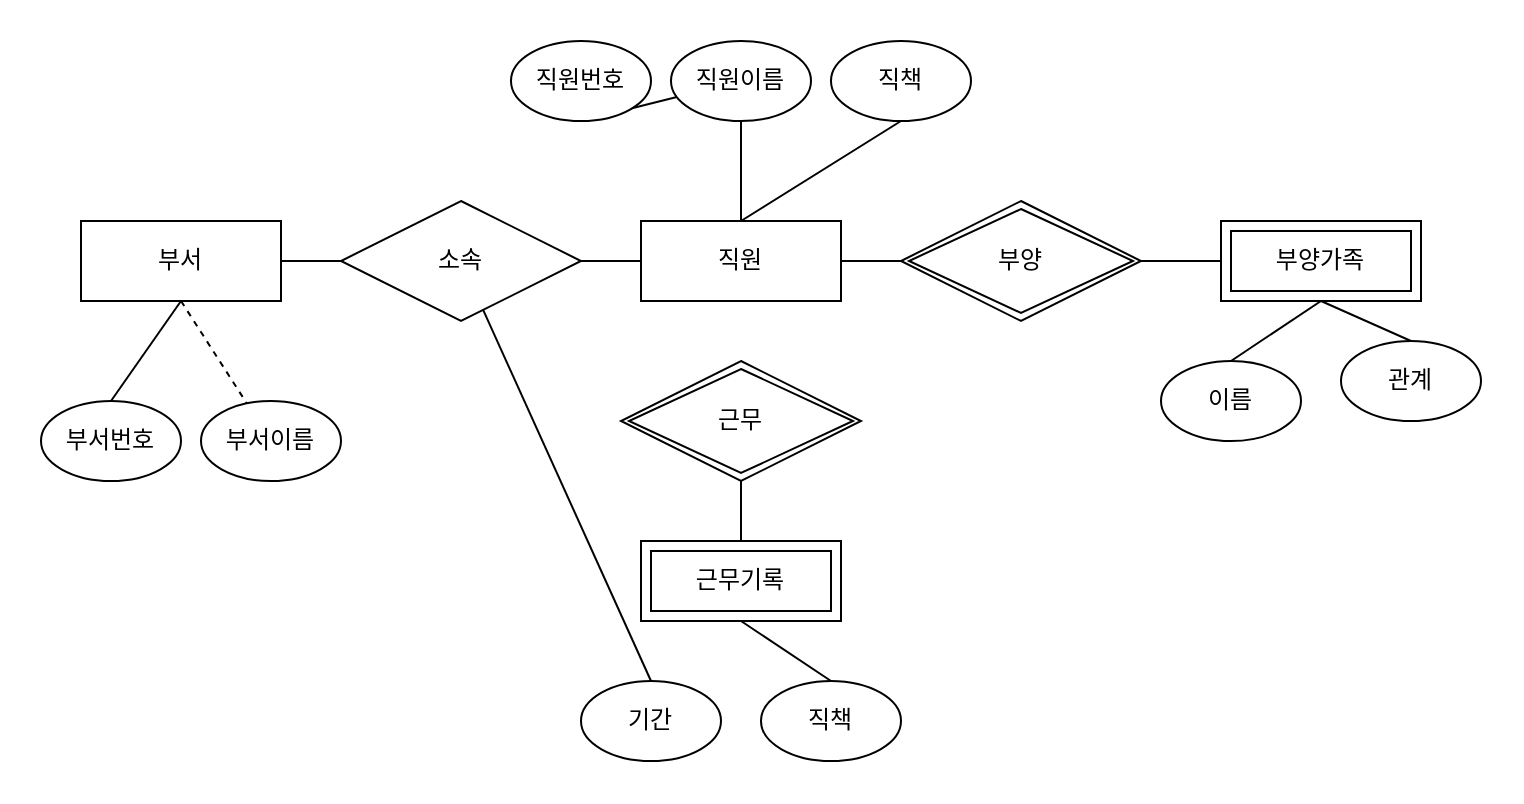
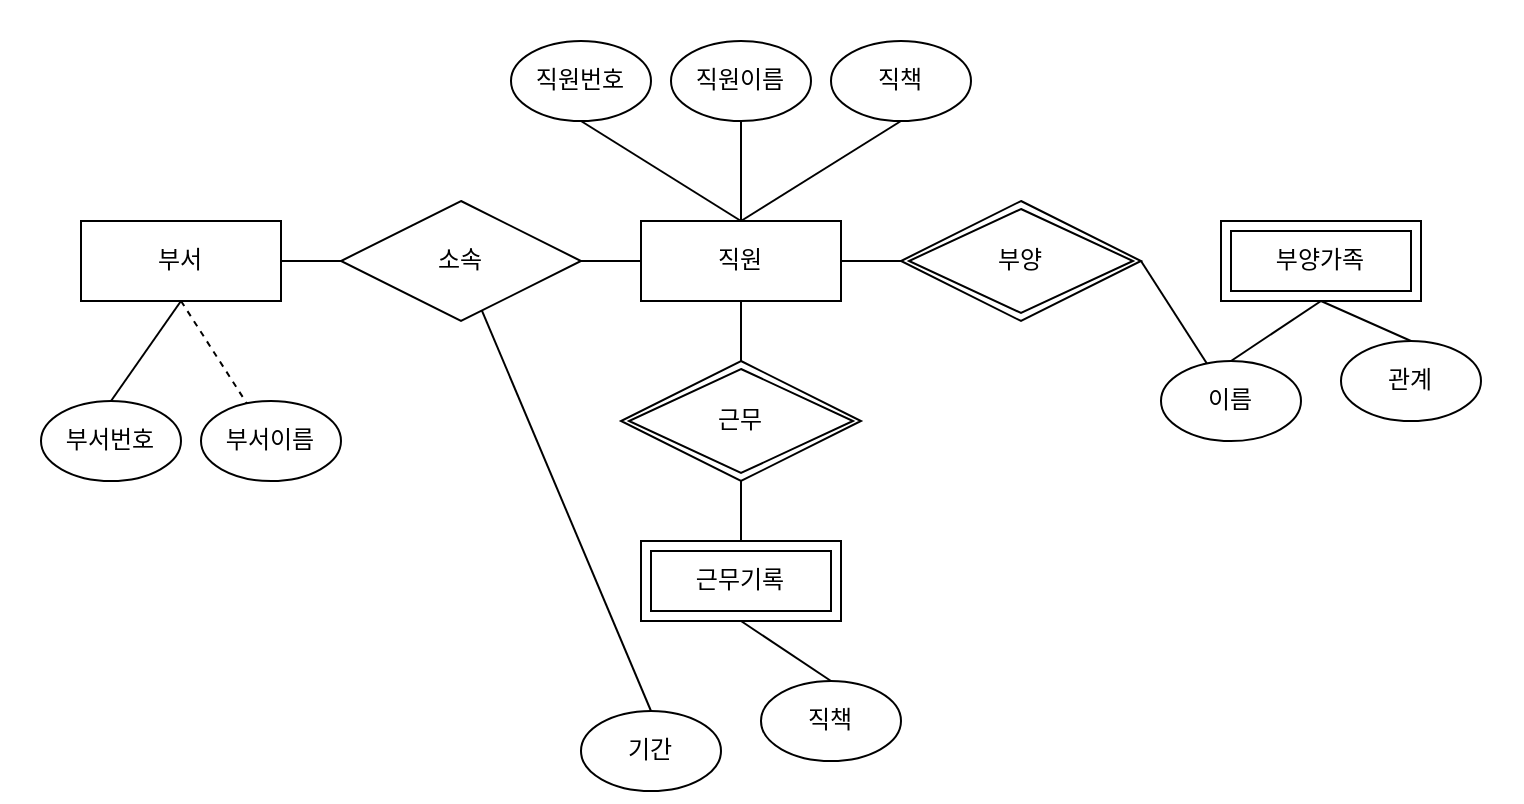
edge "직원번호" -- "직원이름": now "직원번호" -- "직원"
edge "부양" -- "부양가족": now "부양" -- "이름"
edge "직원" -- "근무": added
node "기간": moved (651, 721) -> (651, 751)
